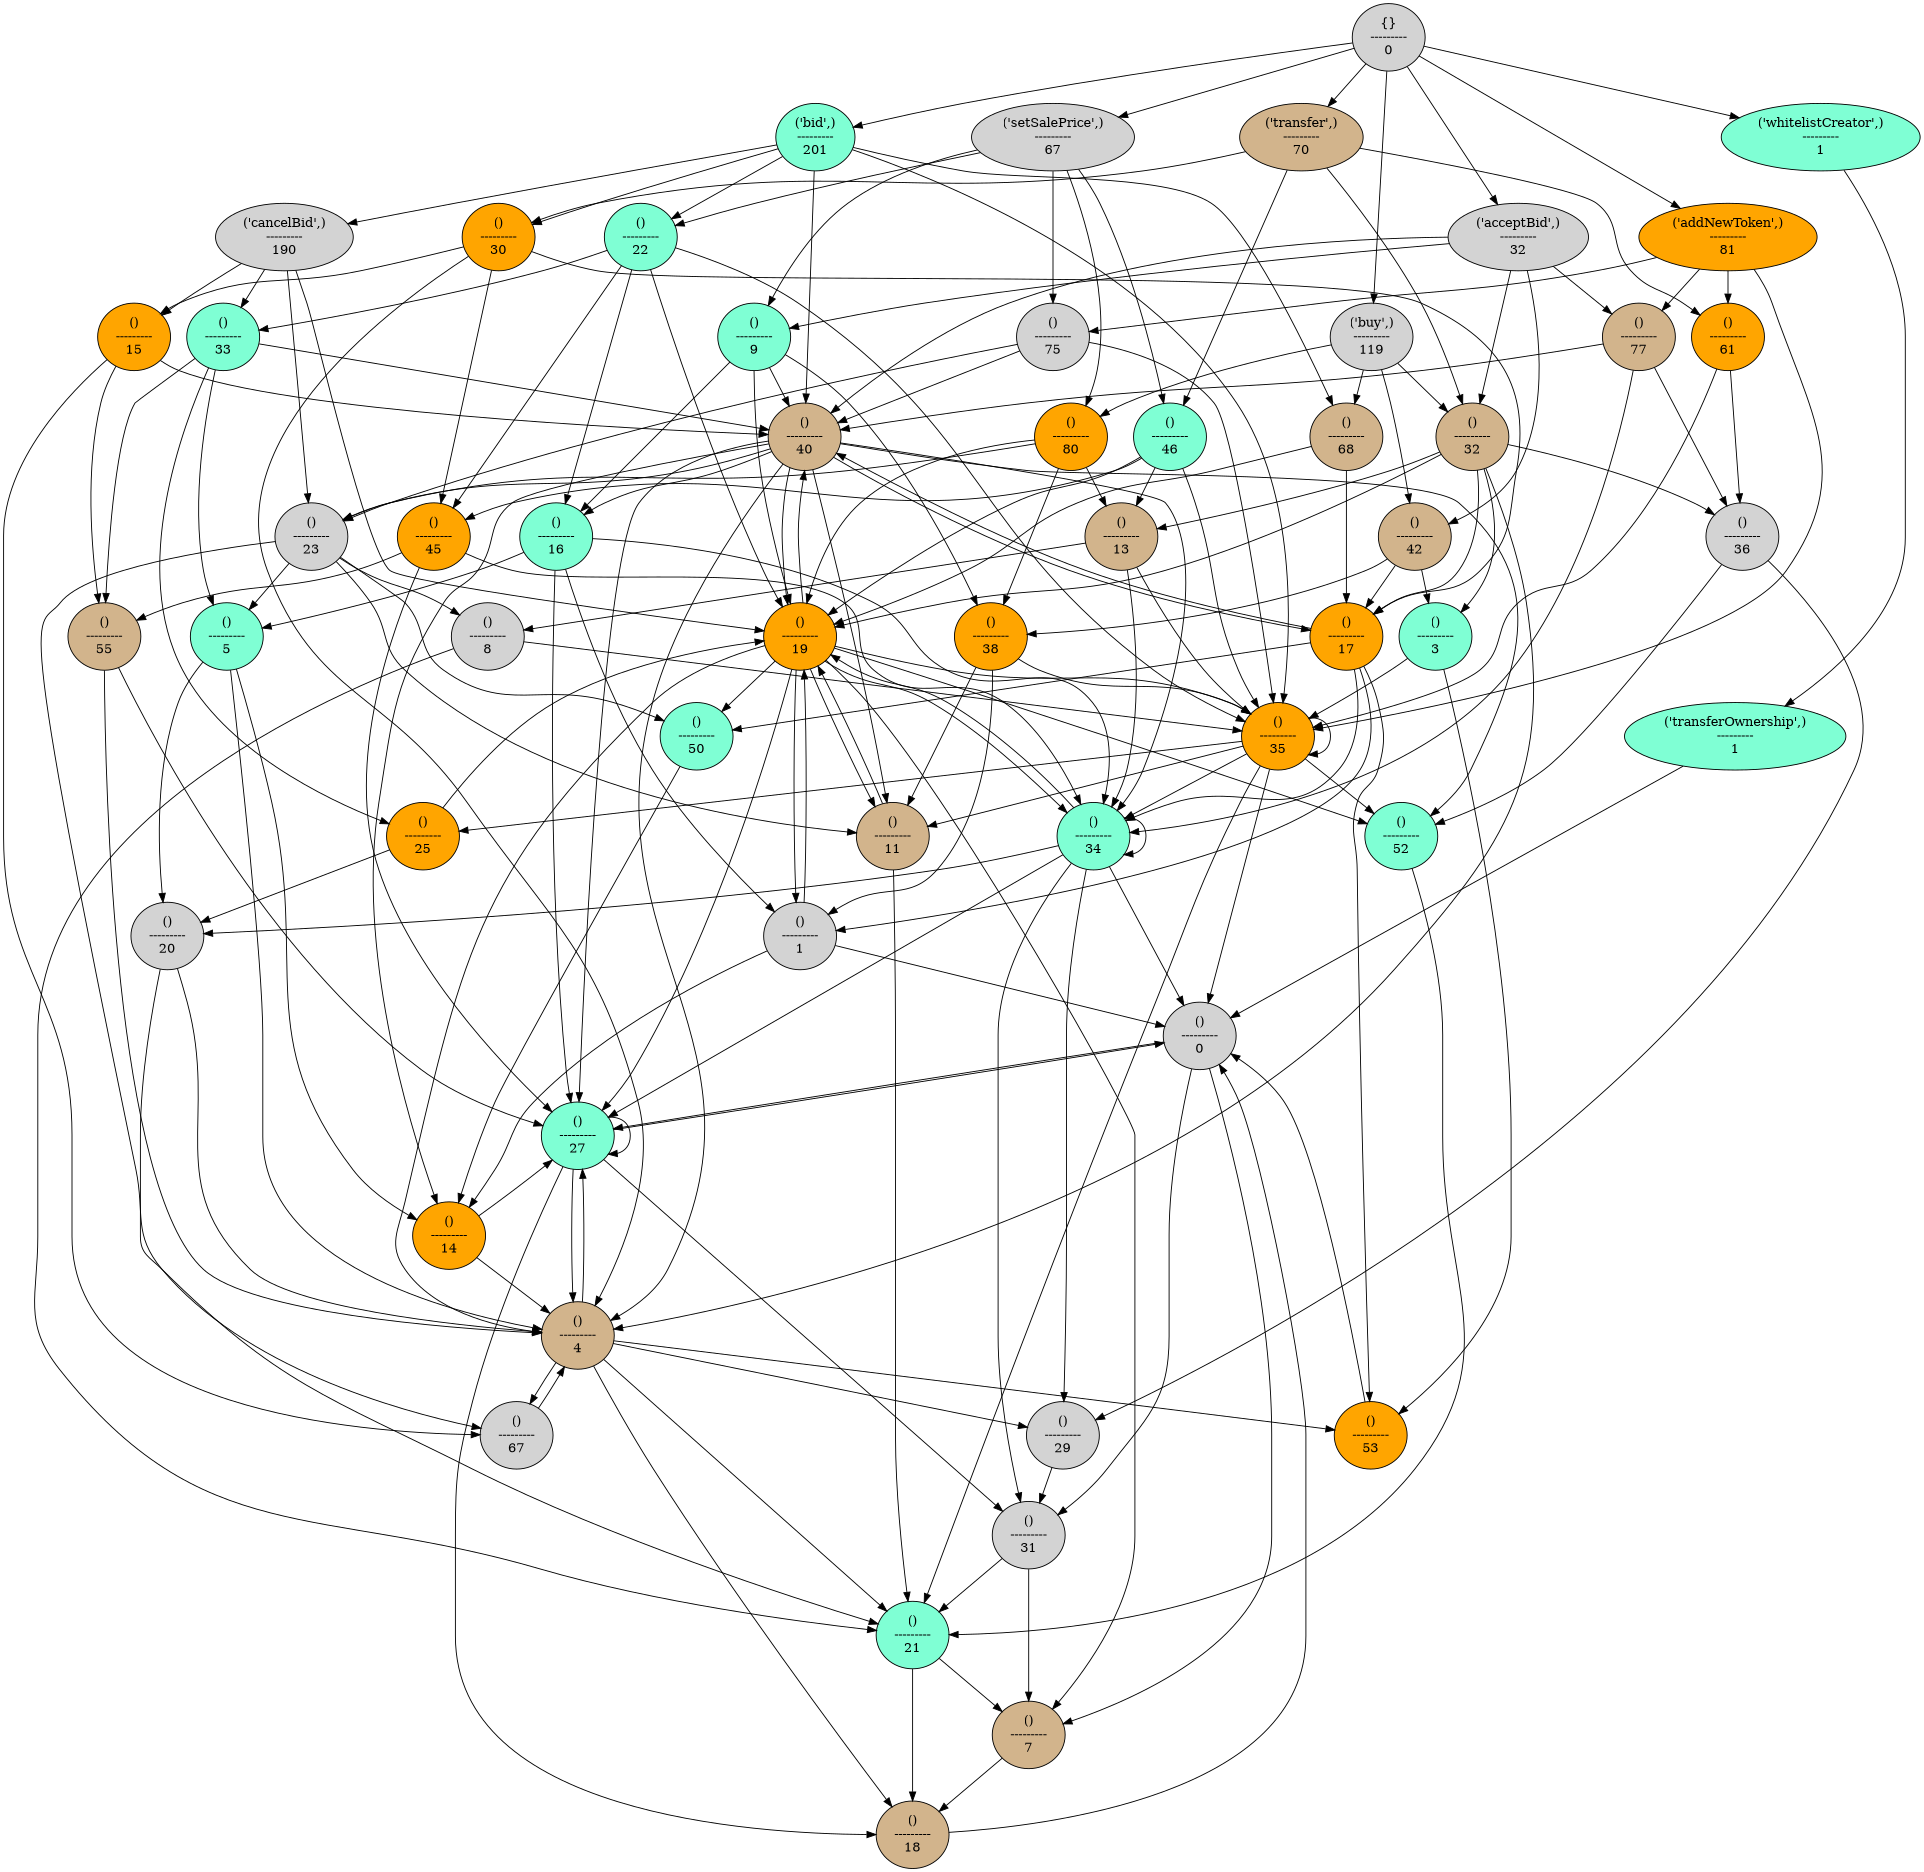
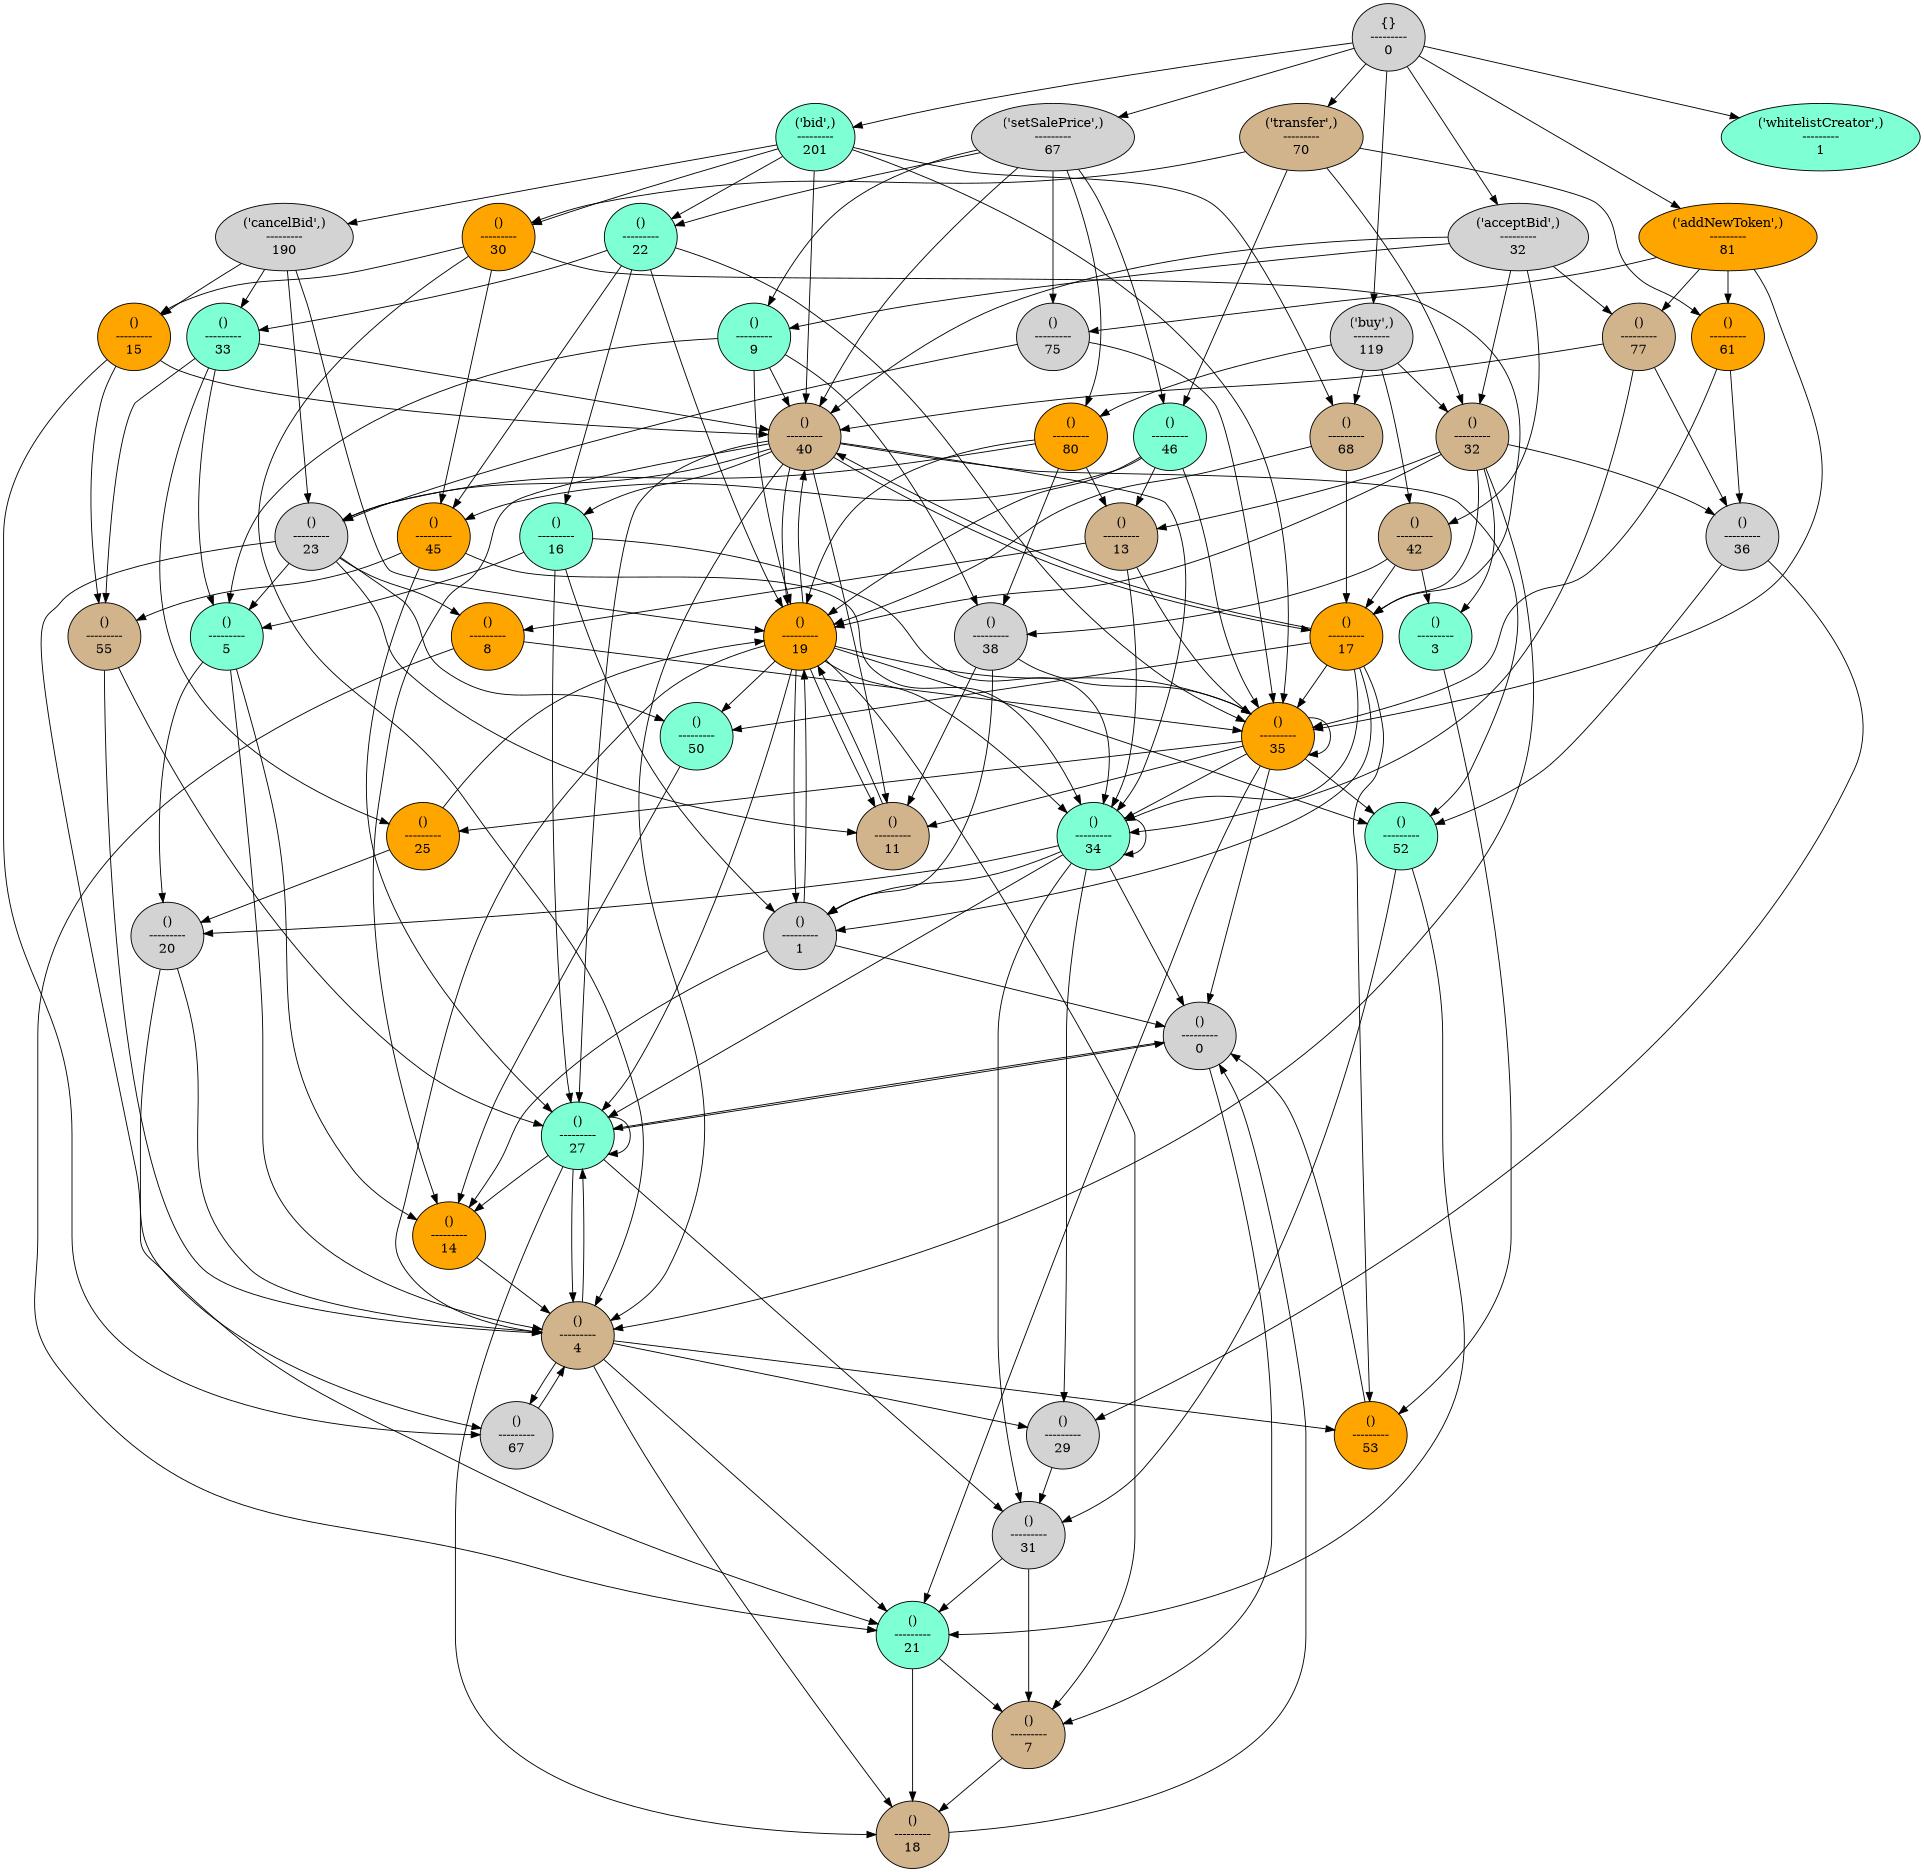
edge "() --------- 75" -> "() --------- 40": now "('setSalePrice',) --------- 67" -> "() --------- 40"
edge "() --------- 9" -> "() --------- 16": now "() --------- 9" -> "() --------- 5"
node "() --------- 8": fillcolor lightgrey -> orange
node "() --------- 38": fillcolor orange -> lightgrey
edge "() --------- 3" -> "() --------- 35": now "() --------- 17" -> "() --------- 35"
edge "() --------- 34" -> "() --------- 19": now "() --------- 34" -> "() --------- 1"
node "('transferOwnership',) --------- 1": removed
edge "() --------- 14" -> "() --------- 27": reversed
edge "() --------- 11" -> "() --------- 21": removed
edge "() --------- 0" -> "() --------- 31": now "() --------- 52" -> "() --------- 31"
